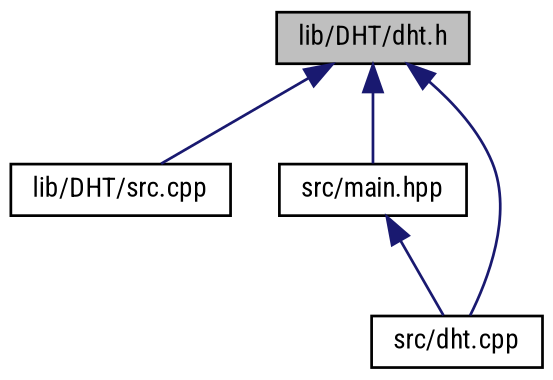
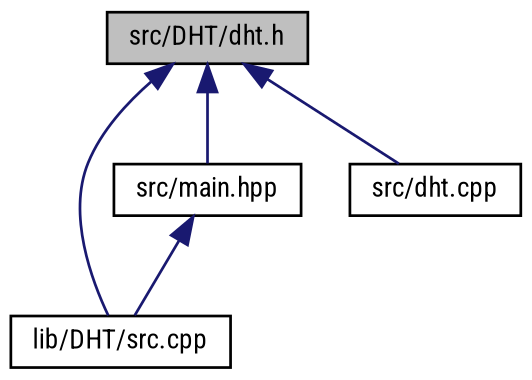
node "lib/DHT/dht.h": label "lib/DHT/dht.h" -> "src/DHT/dht.h"
edge "src/dht.cpp" -> "src/main.hpp": now "lib/DHT/src.cpp" -> "src/main.hpp"
